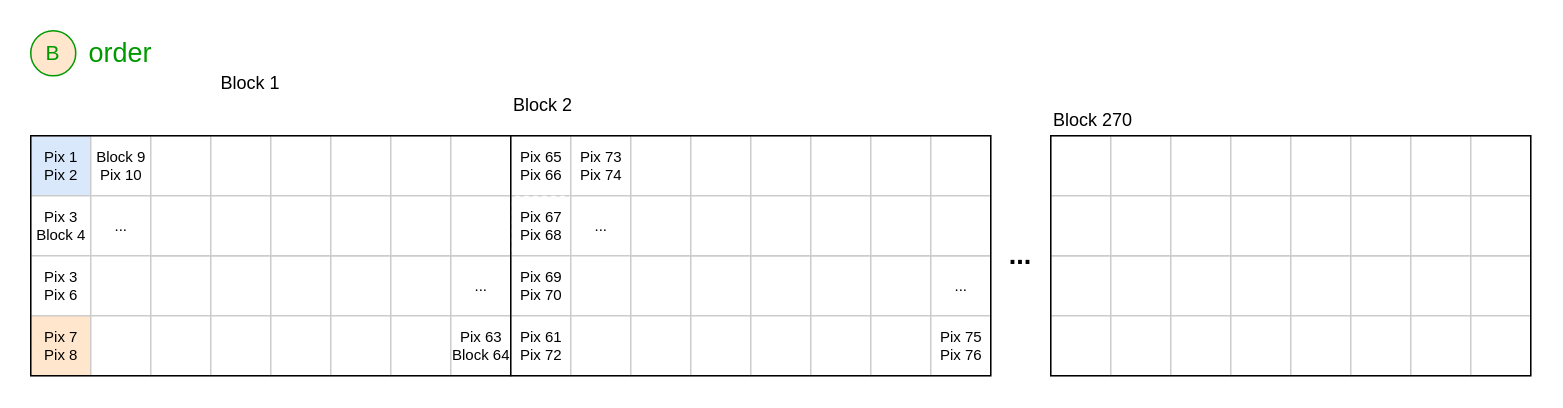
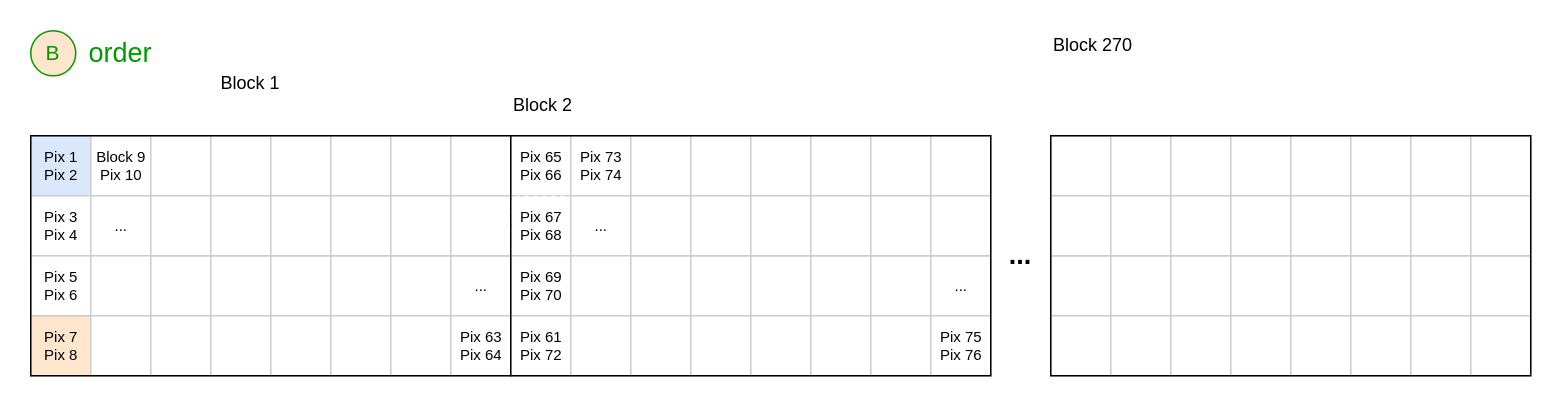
node "Block 270": moved (1103, 121) -> (1103, 46)
node "Pix 3 Block 4": label "Pix 3 Block 4" -> "Pix 3 Pix 4"
node "Pix 3 Pix 6": label "Pix 3 Pix 6" -> "Pix 5 Pix 6"
node "Pix 63 Block 64": label "Pix 63 Block 64" -> "Pix 63 Pix 64"
